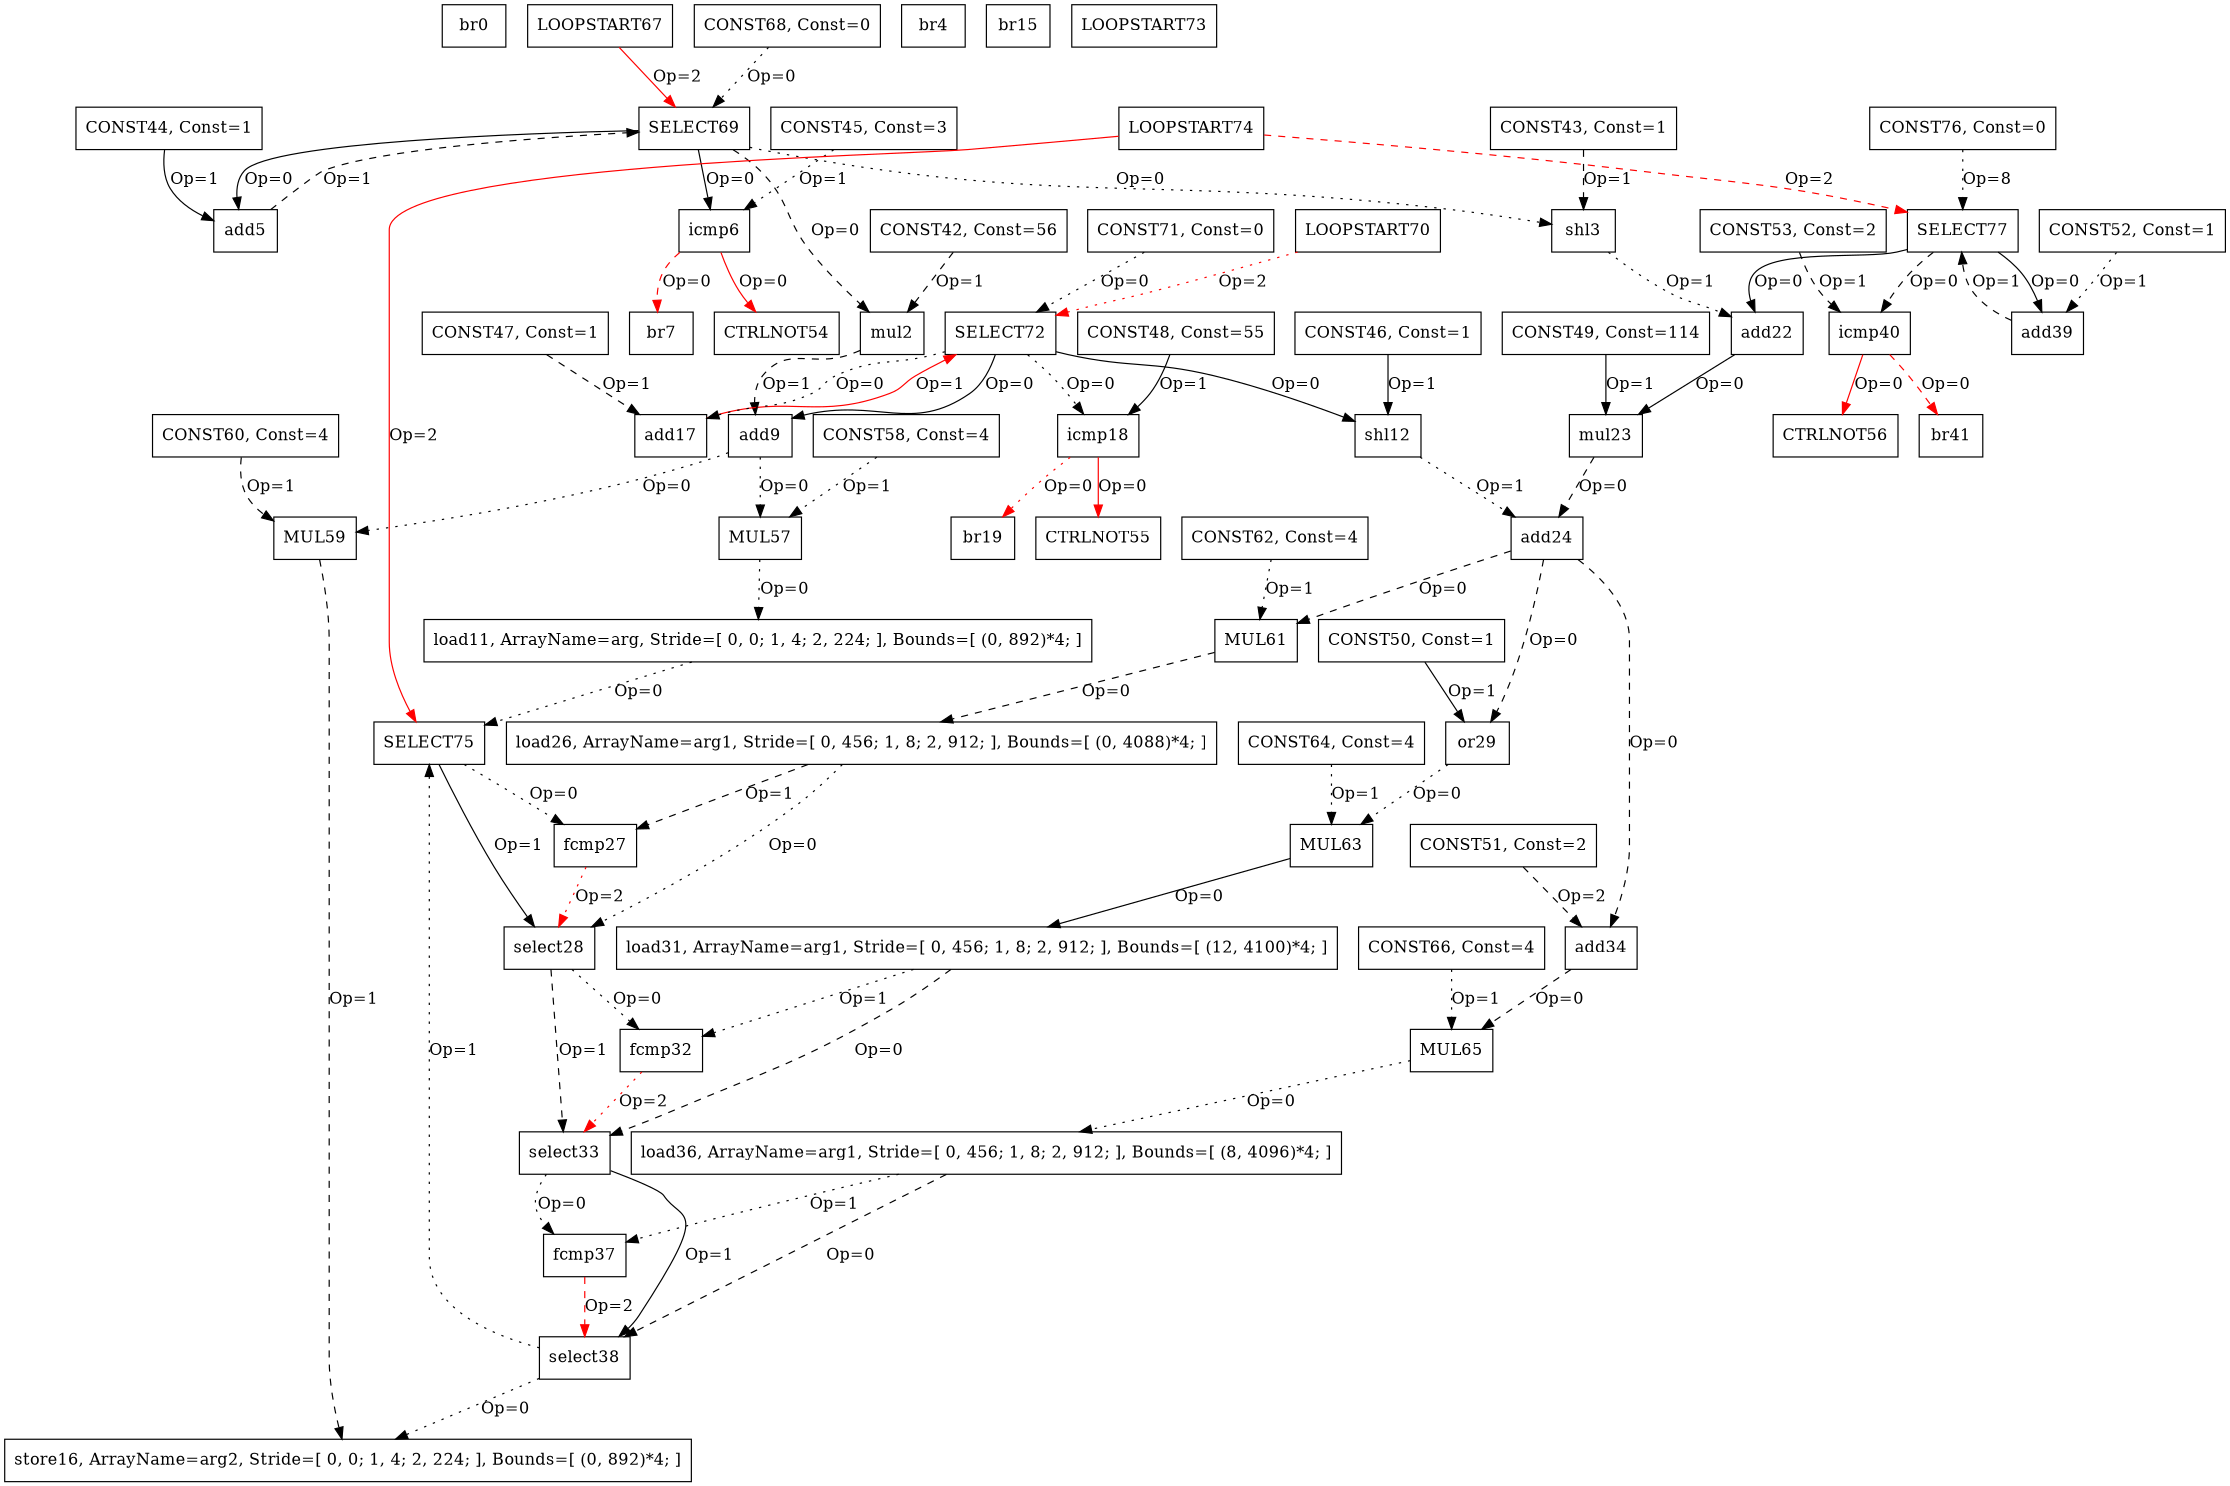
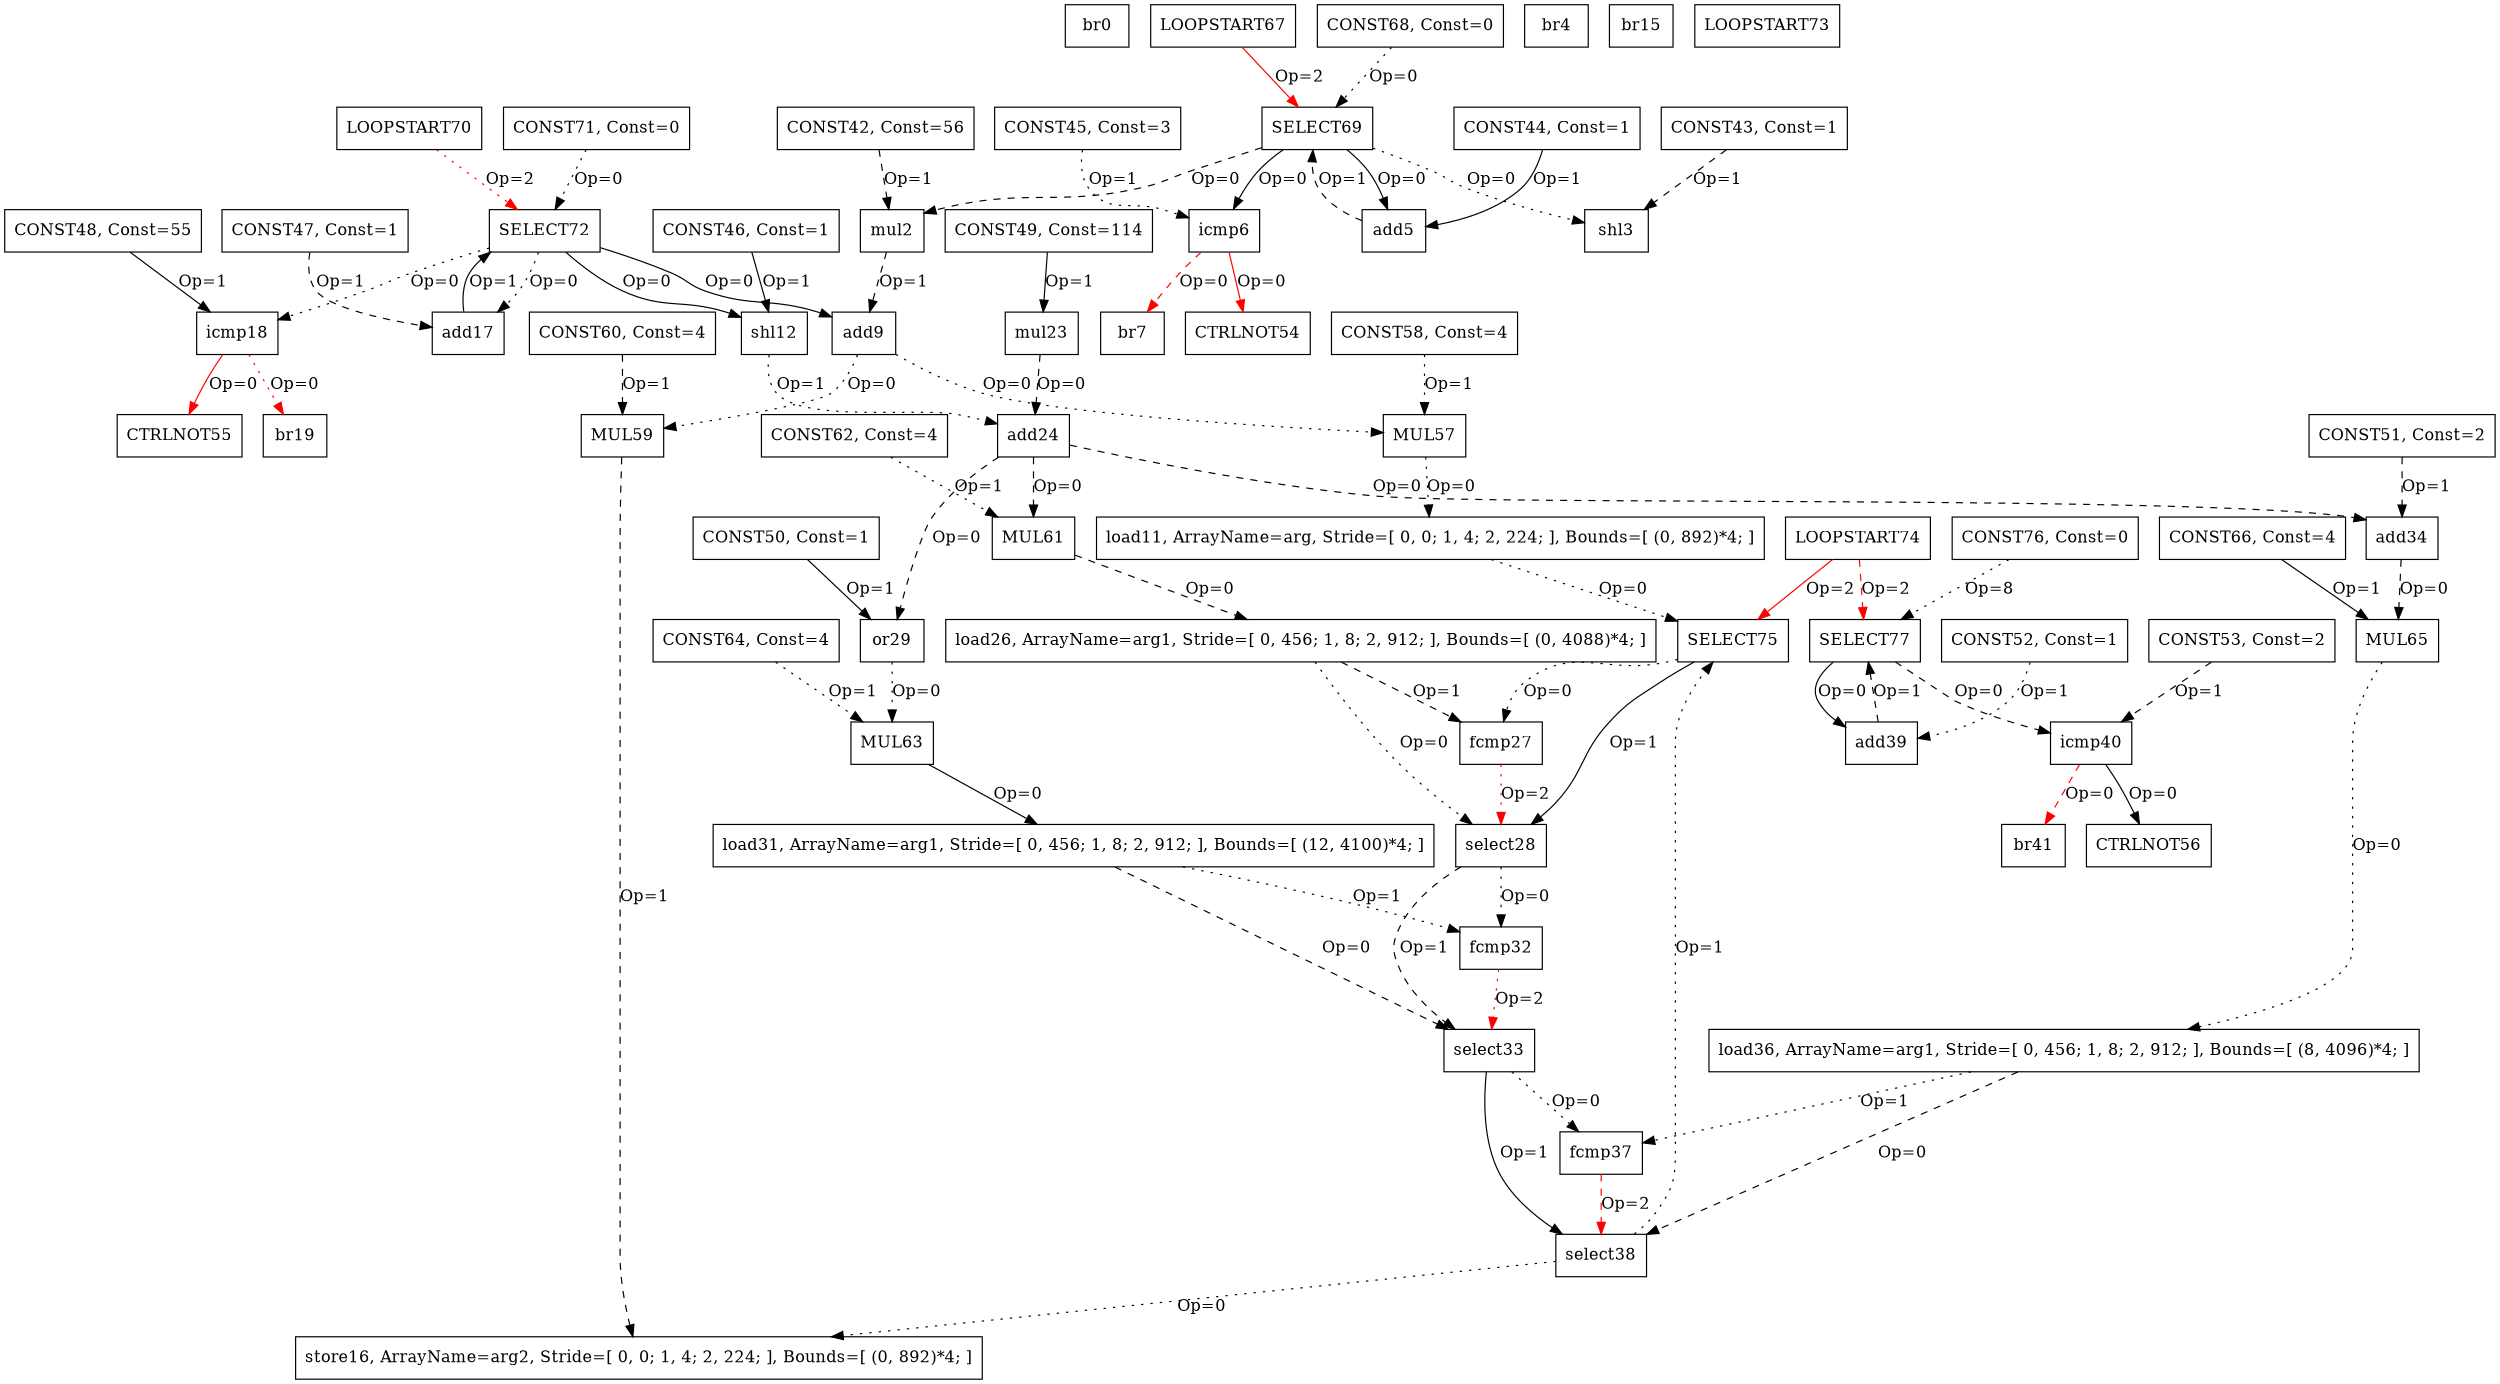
node "add22": removed
edge "icmp40" -> "CTRLNOT56": color red -> black
edge "add17" -> "SELECT72": color red -> black
edge "CONST51, Const=2" -> "add34": label "Op=2" -> "Op=1"
edge "CONST66, Const=4" -> "MUL65": style dotted -> solid
